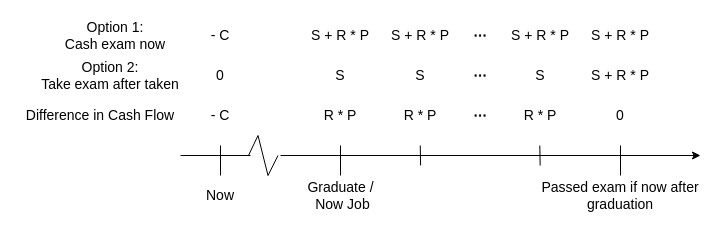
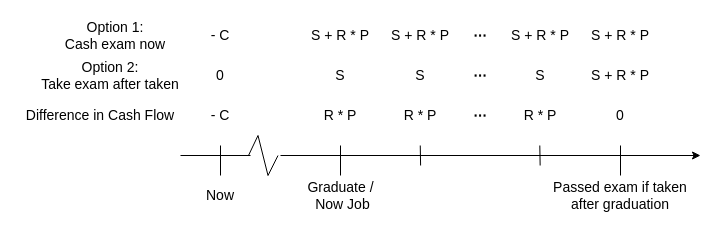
node "Passed exam if now after graduation": label "Passed exam if now after graduation" -> "Passed exam if taken after graduation"
